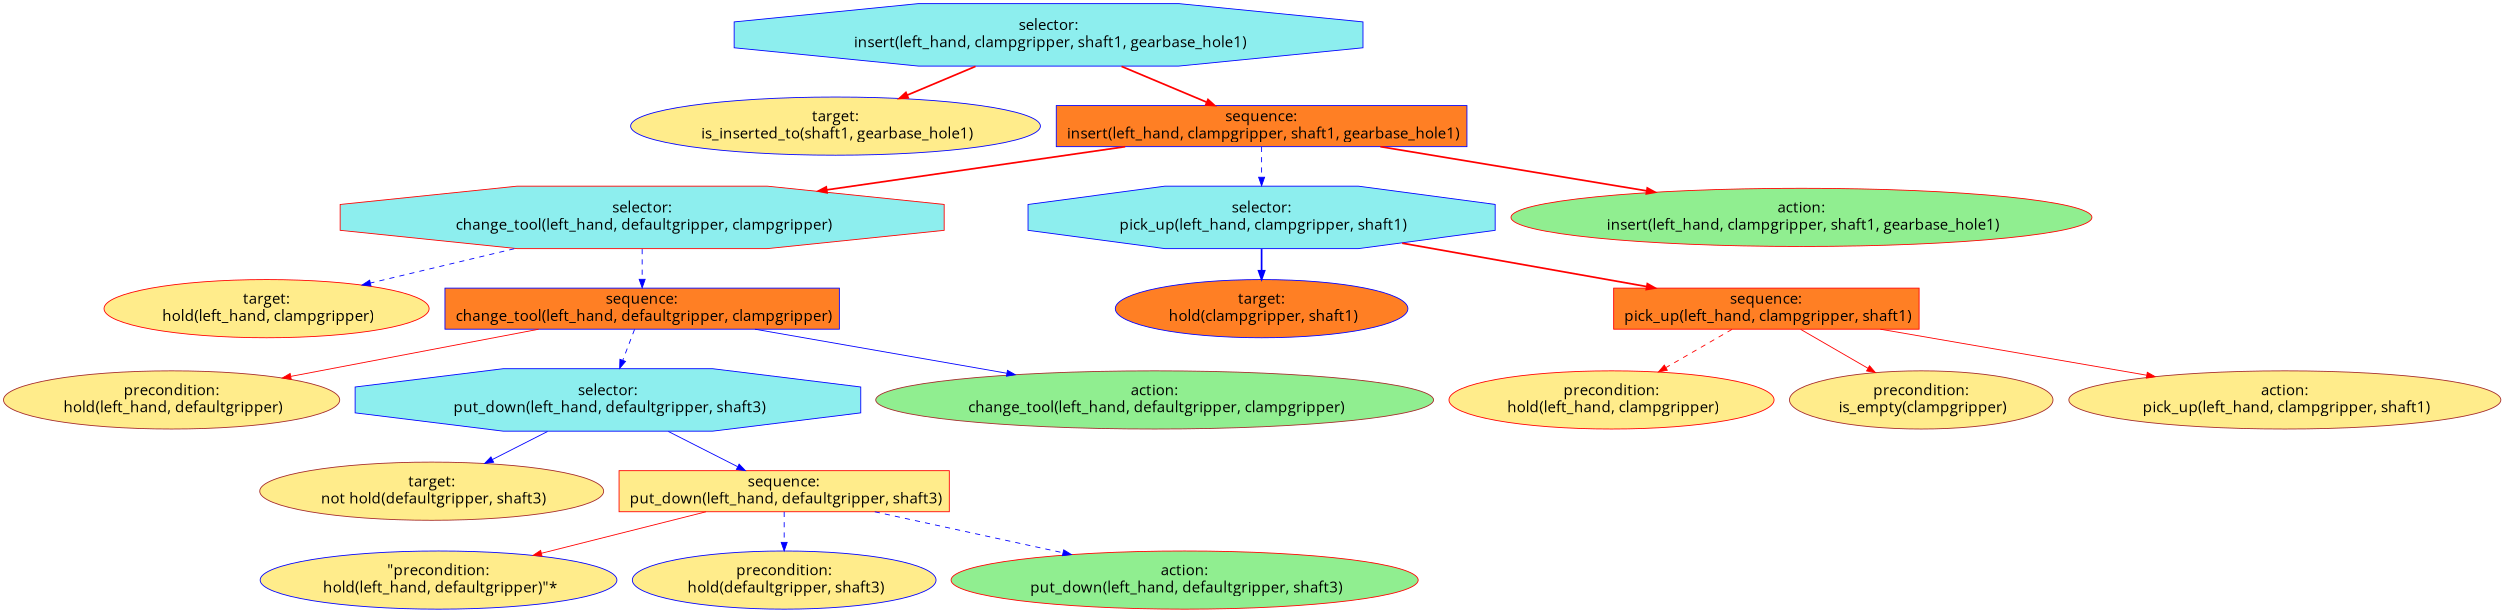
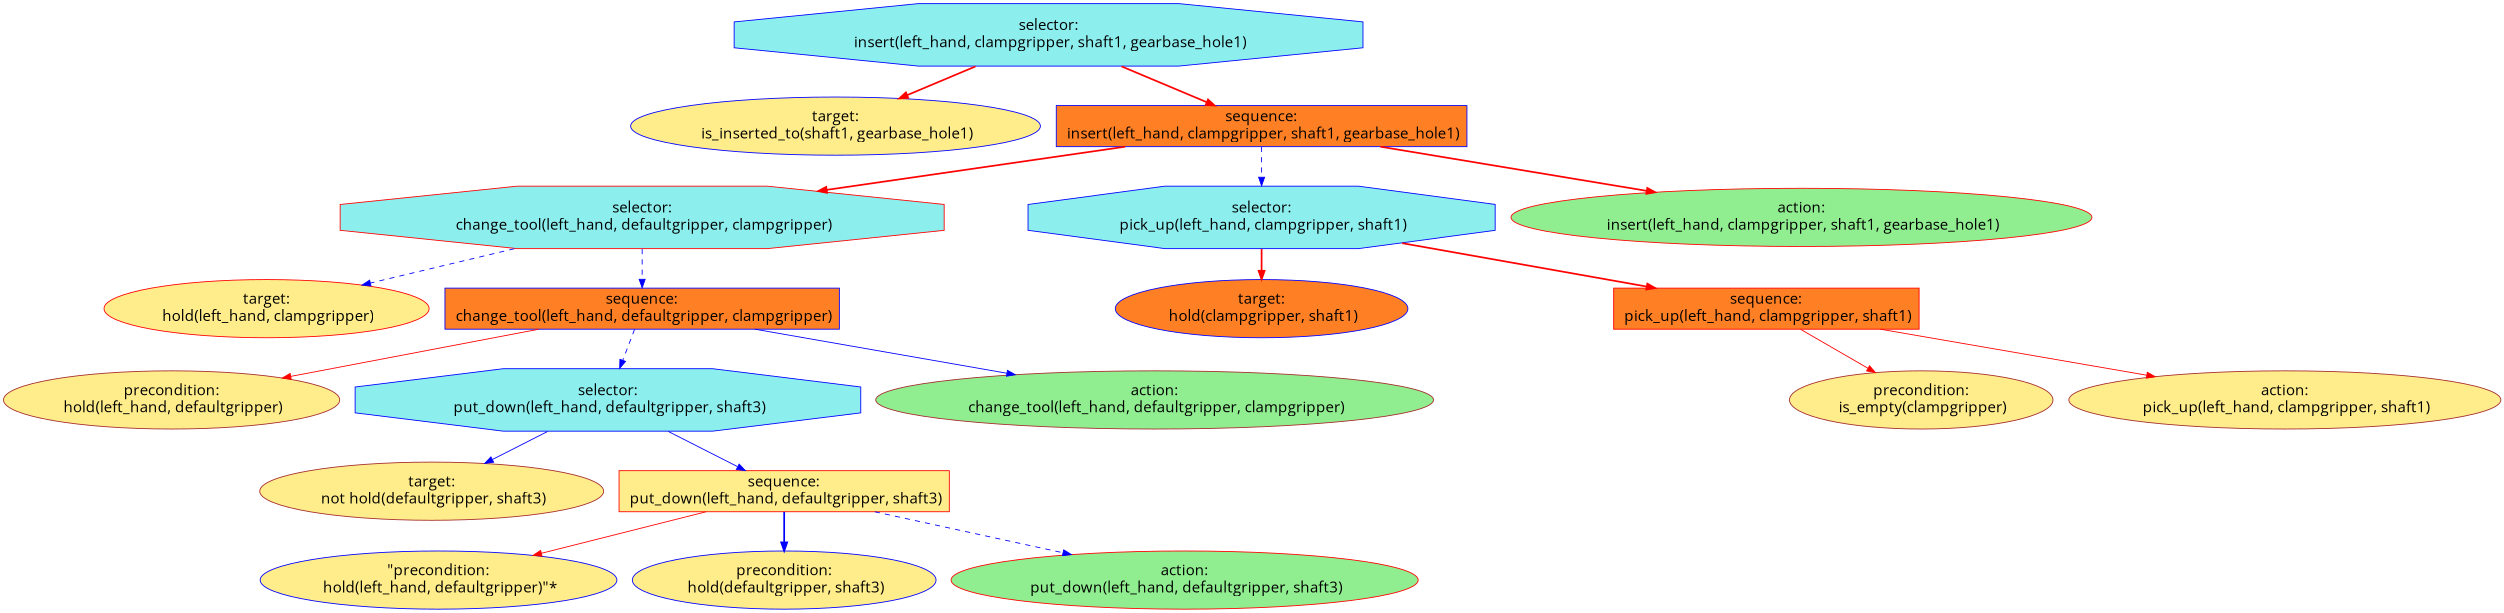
edge "selector: pick_up(left_hand, clampgripper, shaft1)" -> "target: hold(clampgripper, shaft1)": color blue -> red
node "precondition: hold(left_hand, clampgripper)": removed
edge "sequence: put_down(left_hand, defaultgripper, shaft3)" -> "precondition: hold(defaultgripper, shaft3)": style dashed -> bold
